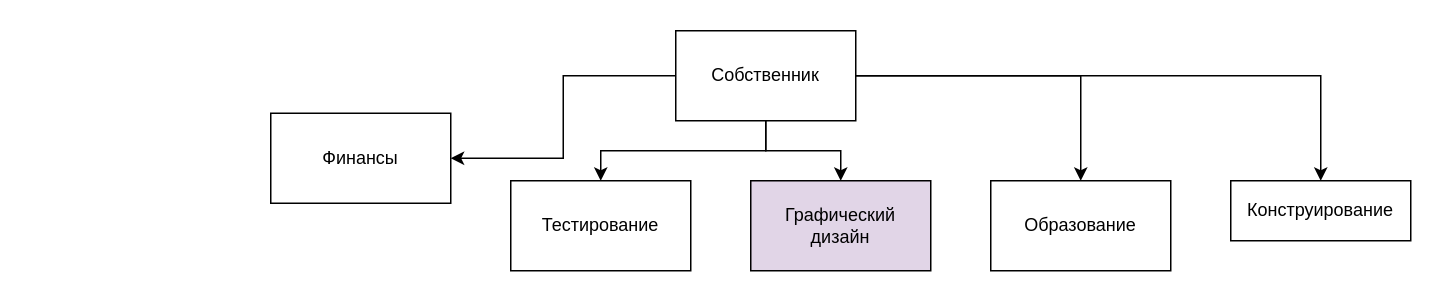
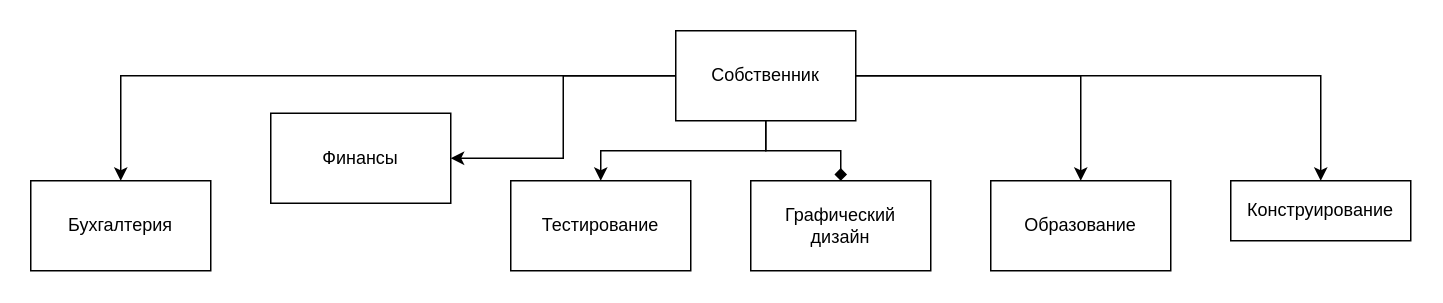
edge "Собственник" -> "Бухгалтерия": added
edge "Собственник" -> "Графический дизайн": arrowhead classic -> diamond
node "Бухгалтерия": added
node "Графический дизайн": fillcolor #e1d5e7 -> #ffffff
